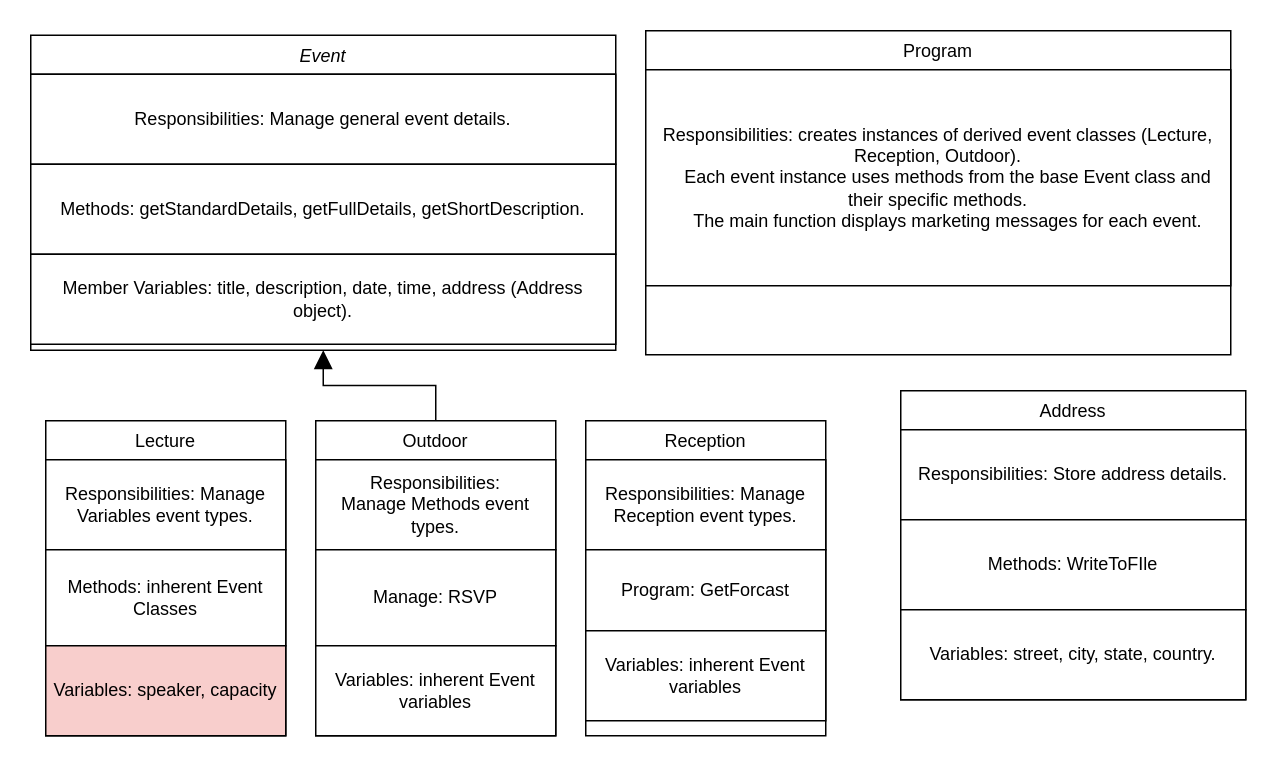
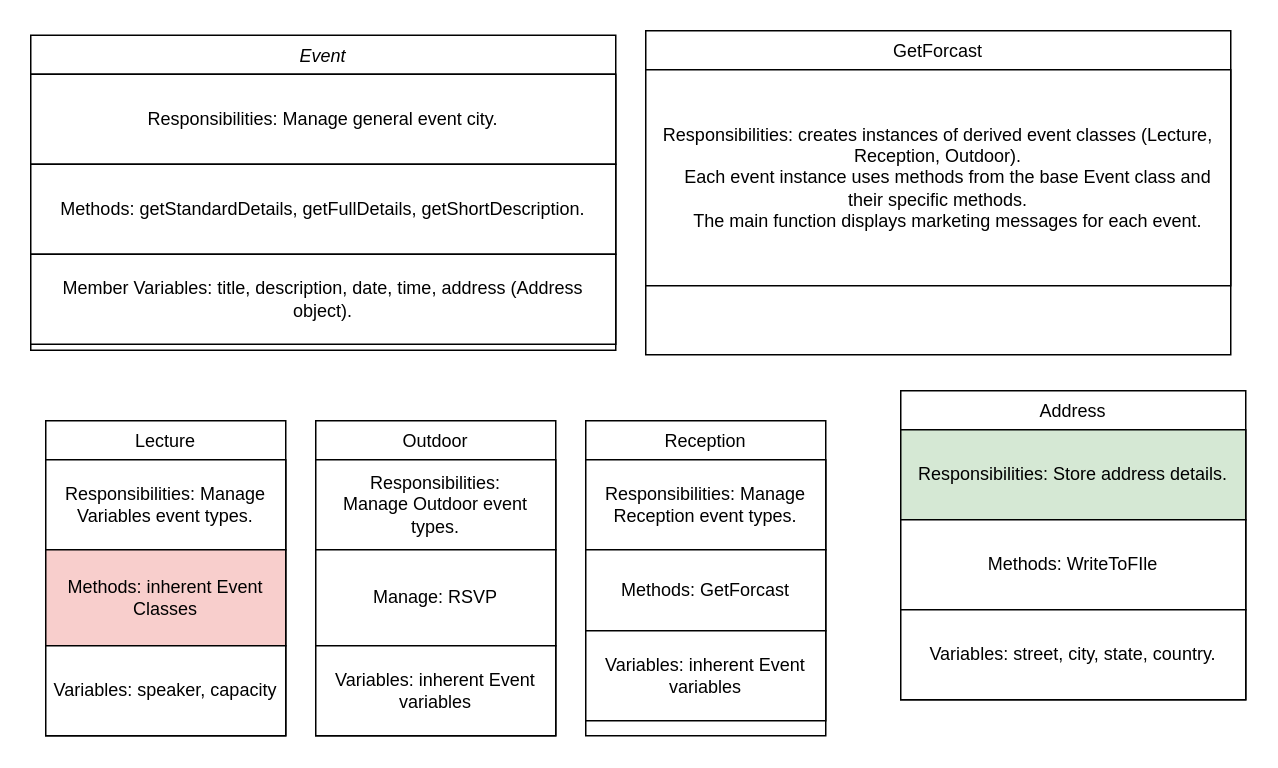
node "Program": label "Program" -> "GetForcast"
node "Responsibilities: Manage general event details.": label "Responsibilities: Manage general event details." -> "Responsibilities: Manage general event city."
edge "Outdoor" -> "Event": removed
node "Responsibilities: Store address details.": fillcolor #ffffff -> #d5e8d4
node "Responsibilities: Manage Methods event types.": label "Responsibilities: Manage Methods event types." -> "Responsibilities: Manage Outdoor event types."
node "Program: GetForcast": label "Program: GetForcast" -> "Methods: GetForcast"
node "Methods: inherent Event Classes": fillcolor #ffffff -> #f8cecc
node "Variables: speaker, capacity": fillcolor #f8cecc -> #ffffff
